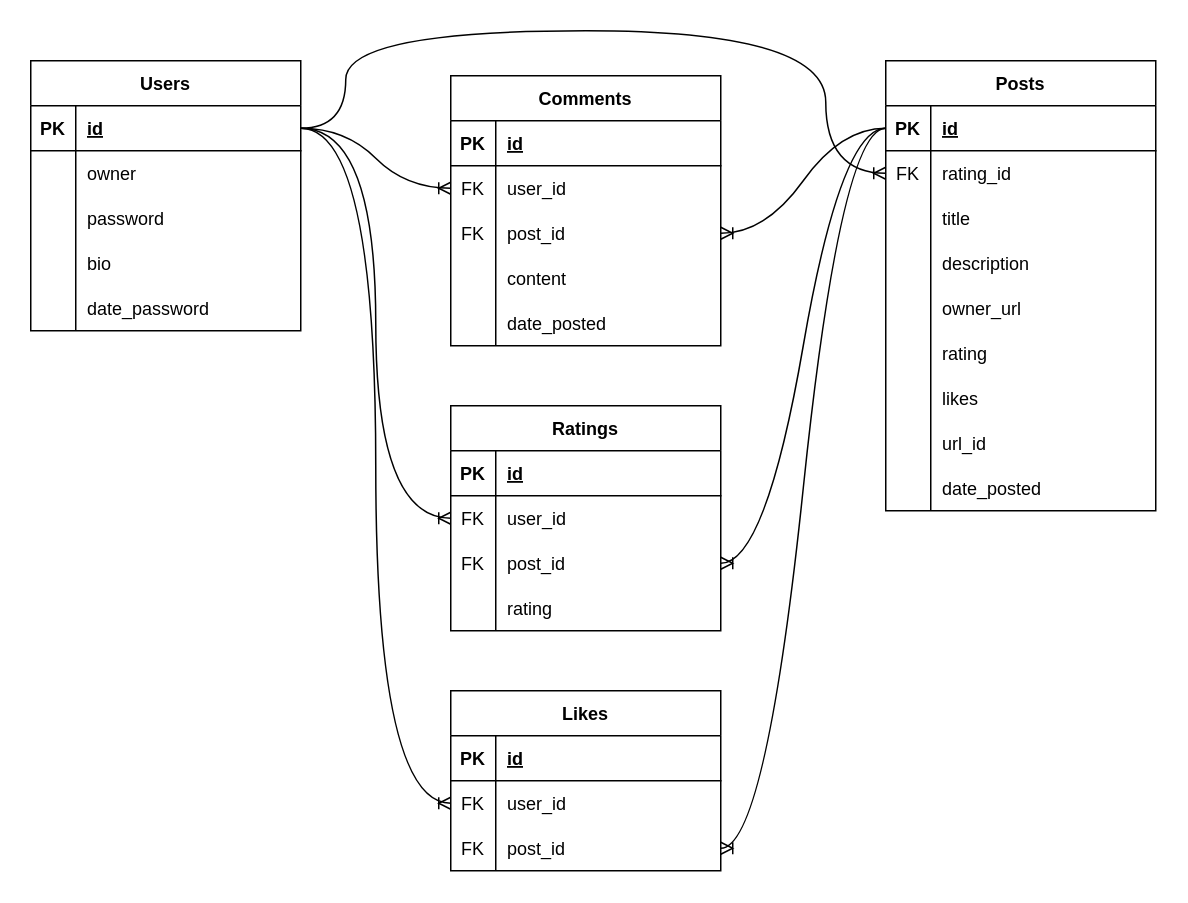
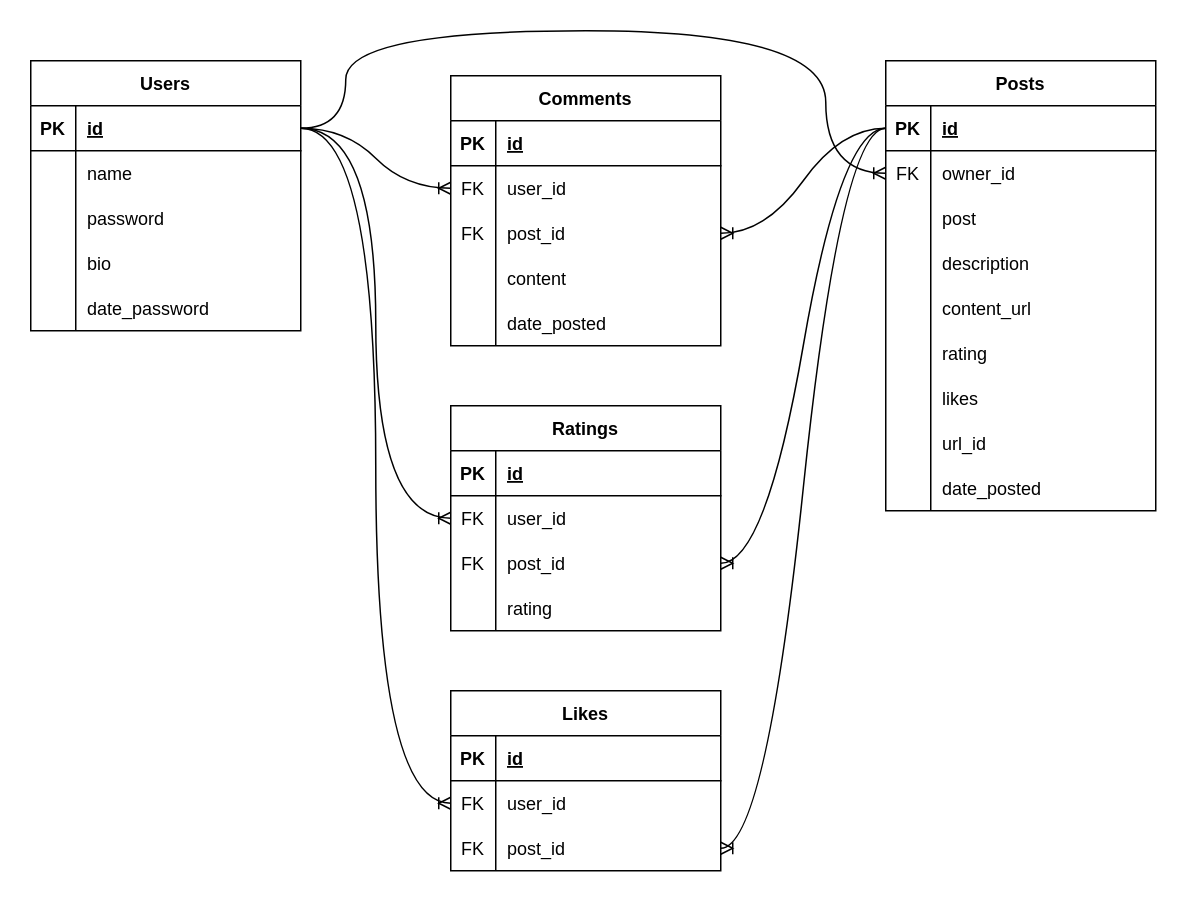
node "owner": label "owner" -> "name"
node "rating_id": label "rating_id" -> "owner_id"
node "title": label "title" -> "post"
node "owner_url": label "owner_url" -> "content_url"
